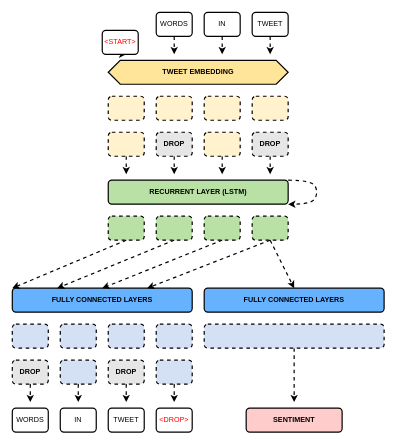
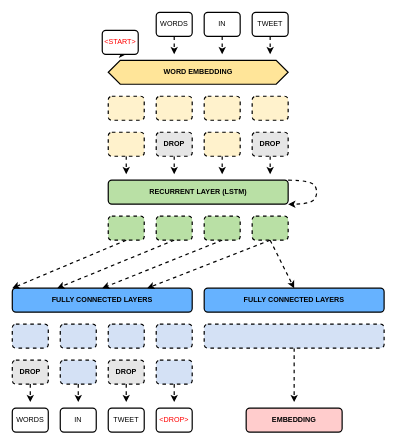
node "TWEET EMBEDDING": label "TWEET EMBEDDING" -> "WORD EMBEDDING"
node "SENTIMENT": label "SENTIMENT" -> "EMBEDDING"
